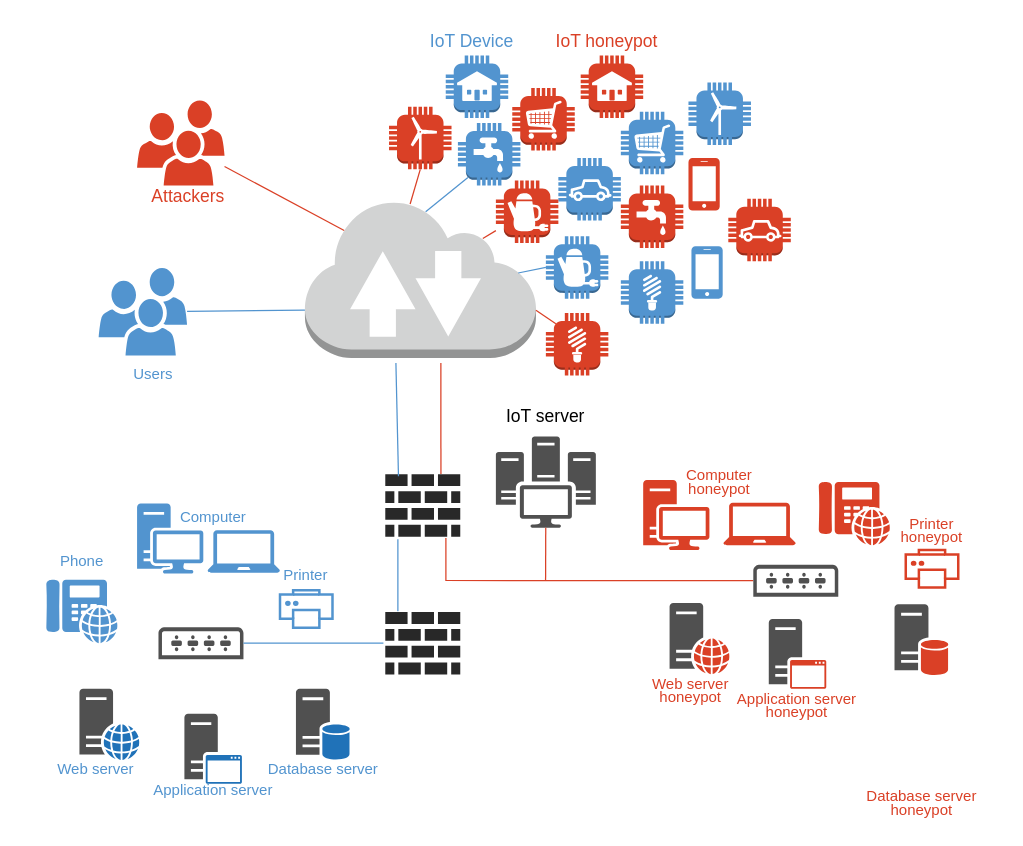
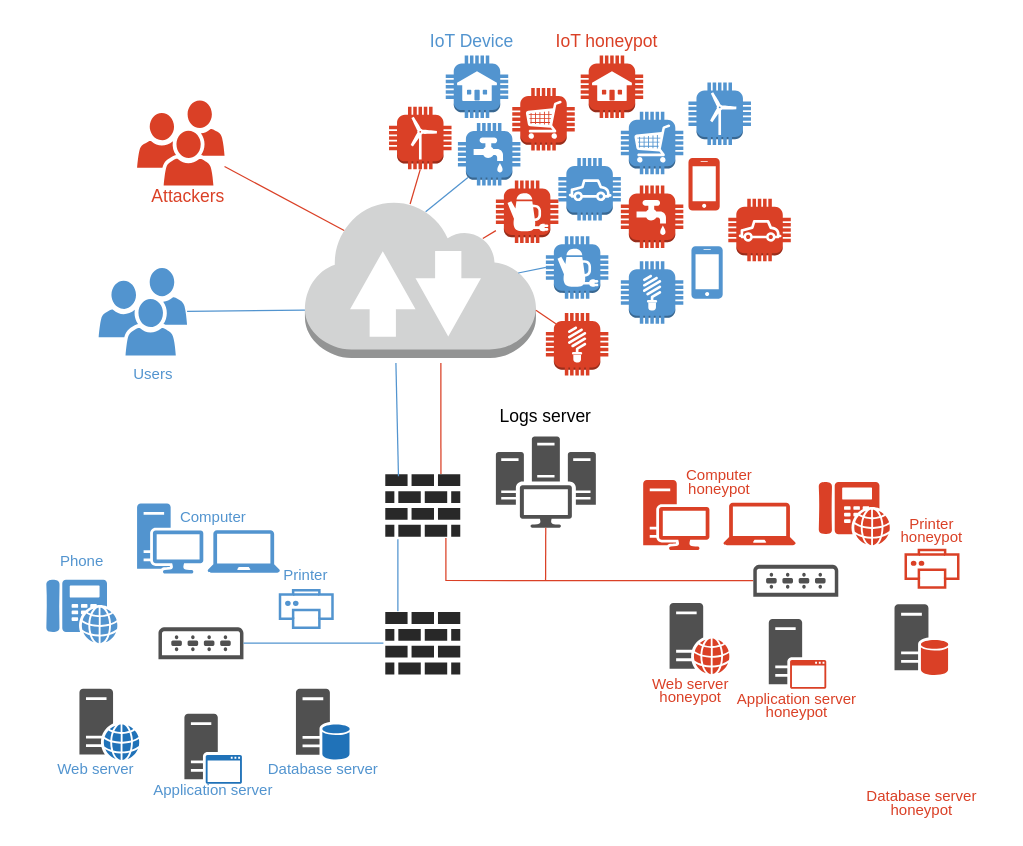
node "IoT server": label "IoT server" -> "Logs server"
